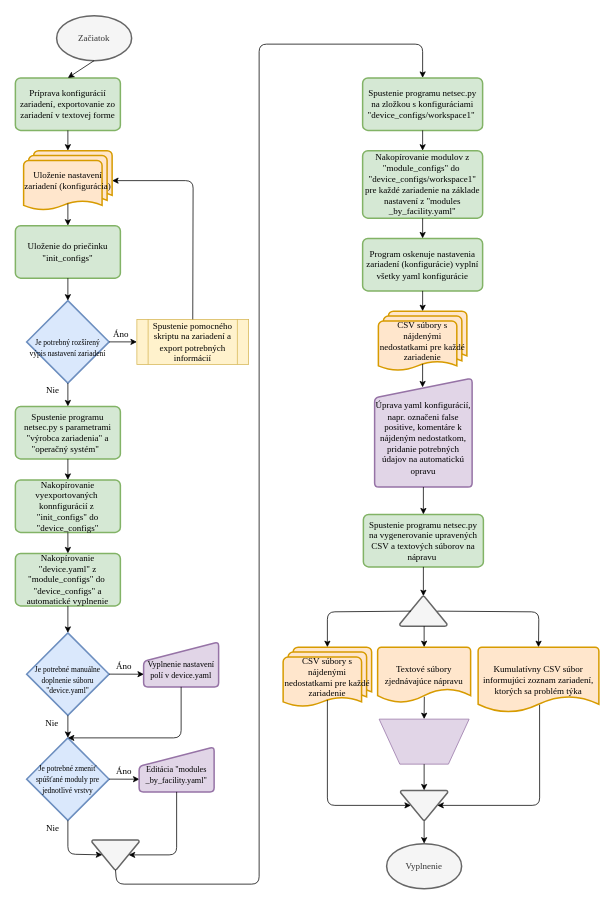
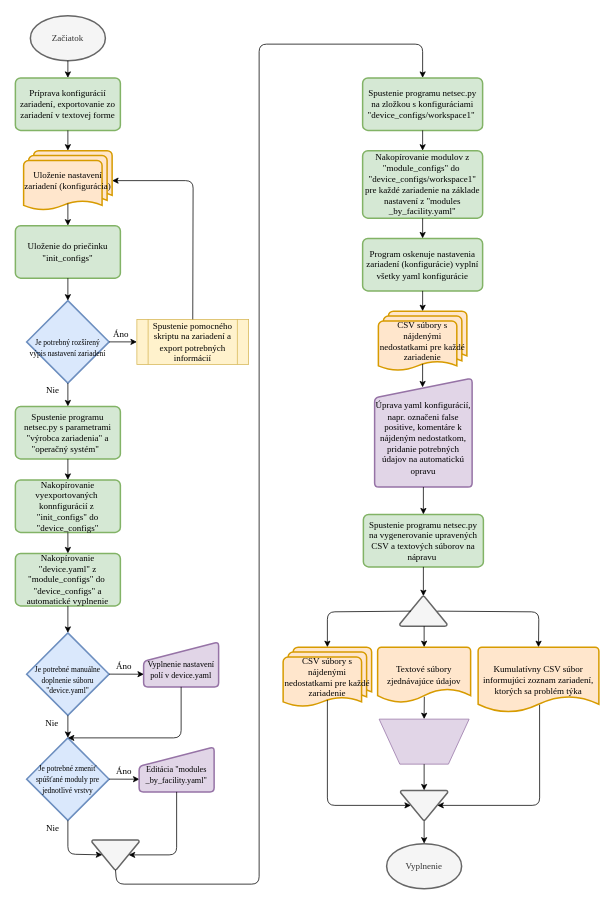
node "Začiatok": moved (94, 38) -> (68, 38)
node "Textové súbory zjednávajúce nápravu": label "Textové súbory zjednávajúce nápravu" -> "Textové súbory zjednávajúce údajov"
